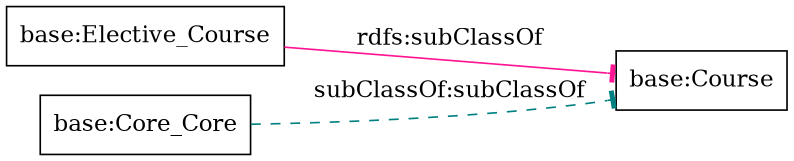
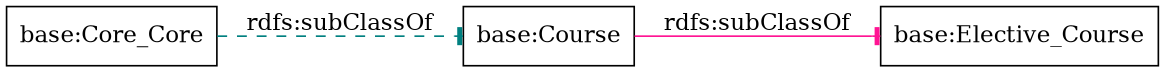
edge "base:Elective_Course" -> "base:Course": reversed
edge "base:Core_Core" -> "base:Course": label "subClassOf:subClassOf" -> "rdfs:subClassOf"
